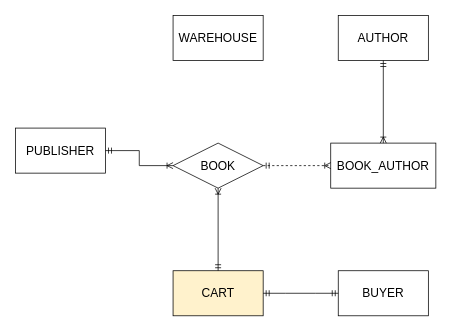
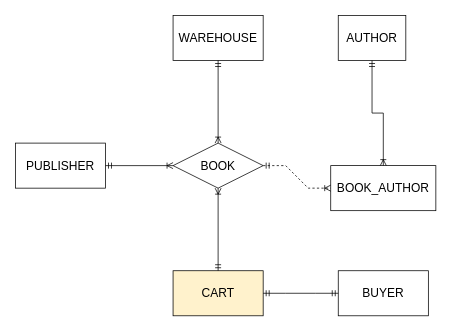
node "AUTHOR": size 90x45 -> 68x45
edge "WAREHOUSE" -- "BOOK": added
node "PUBLISHER": moved (60, 150) -> (60, 165)
node "BOOK_AUTHOR": moved (383, 165) -> (383, 188)
